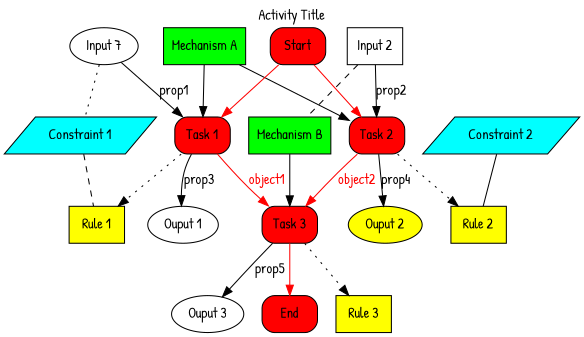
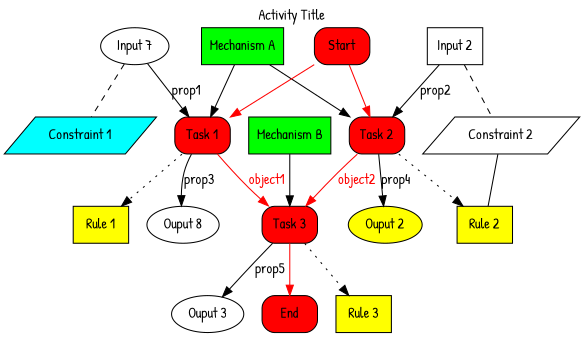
edge "Input 7" -- "Constraint 1": style dotted -> dashed
edge "Input 2" -- "Mechanism B": now "Input 2" -- "Constraint 2"
node "Constraint 2": fillcolor cyan -> white
edge "Constraint 1" -- "Rule 1": removed
node "Ouput 1": label "Ouput 1" -> "Ouput 8"
